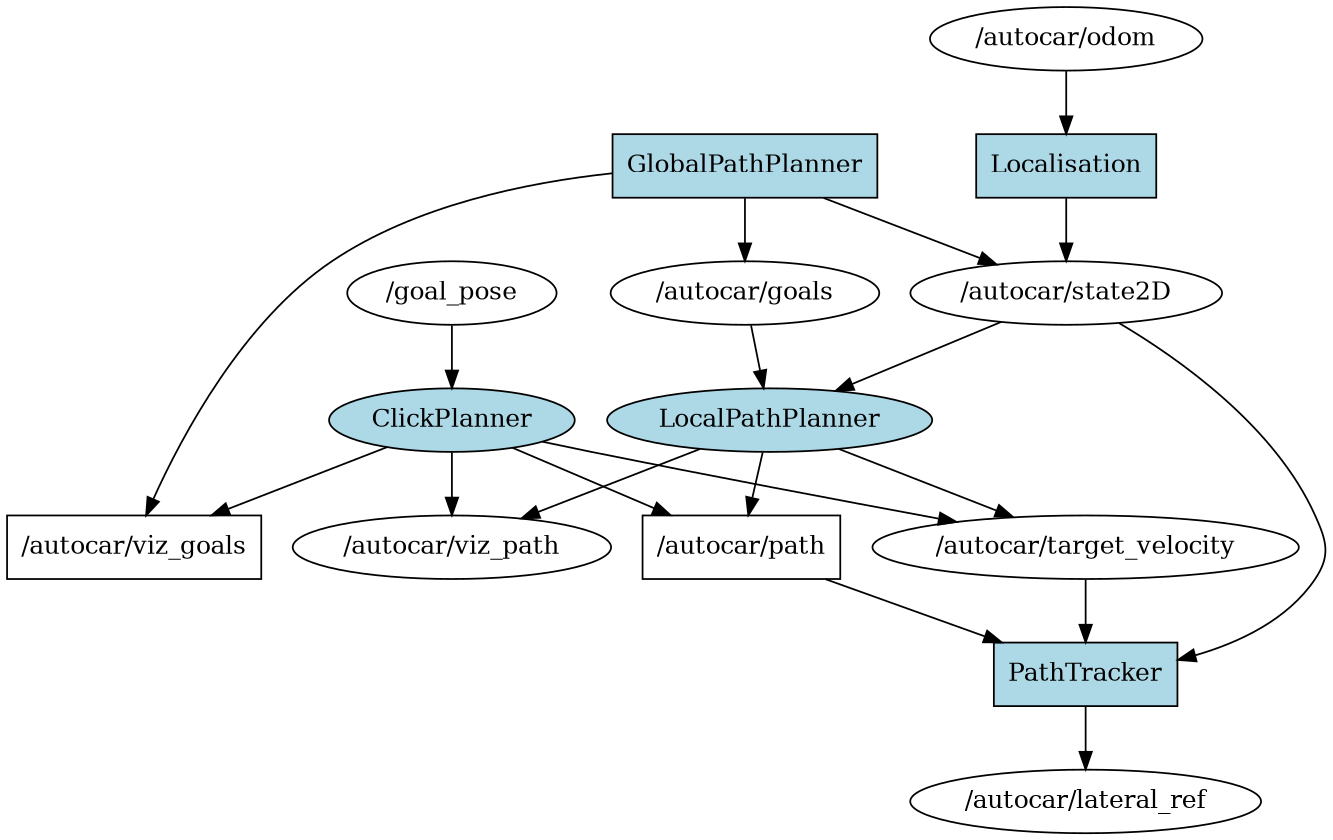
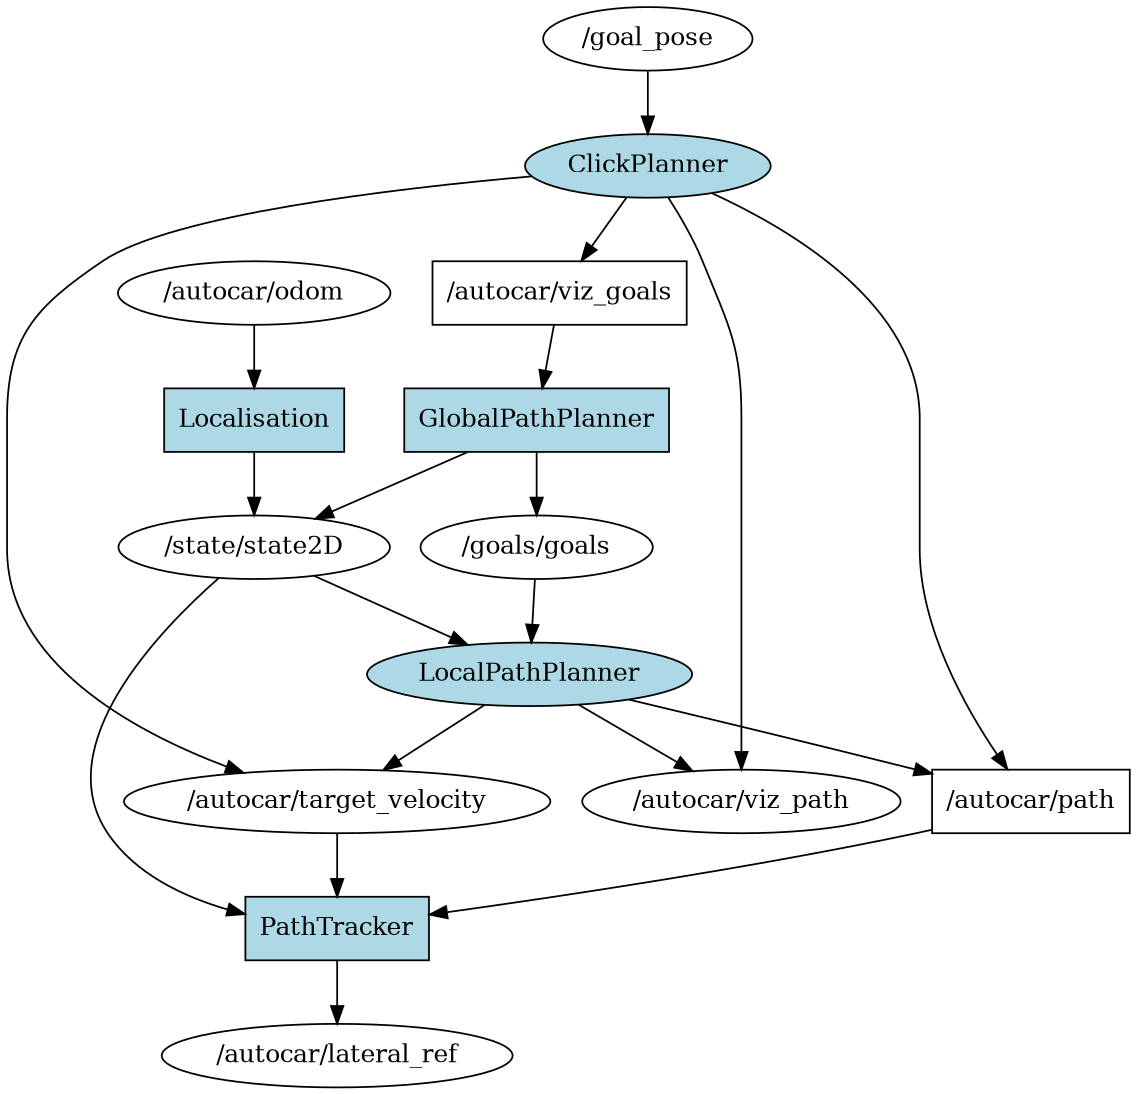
edge "GlobalPathPlanner" -> "/autocar/viz_goals": reversed
node "/autocar/goals": label "/autocar/goals" -> "/goals/goals"
node "/autocar/state2D": label "/autocar/state2D" -> "/state/state2D"
